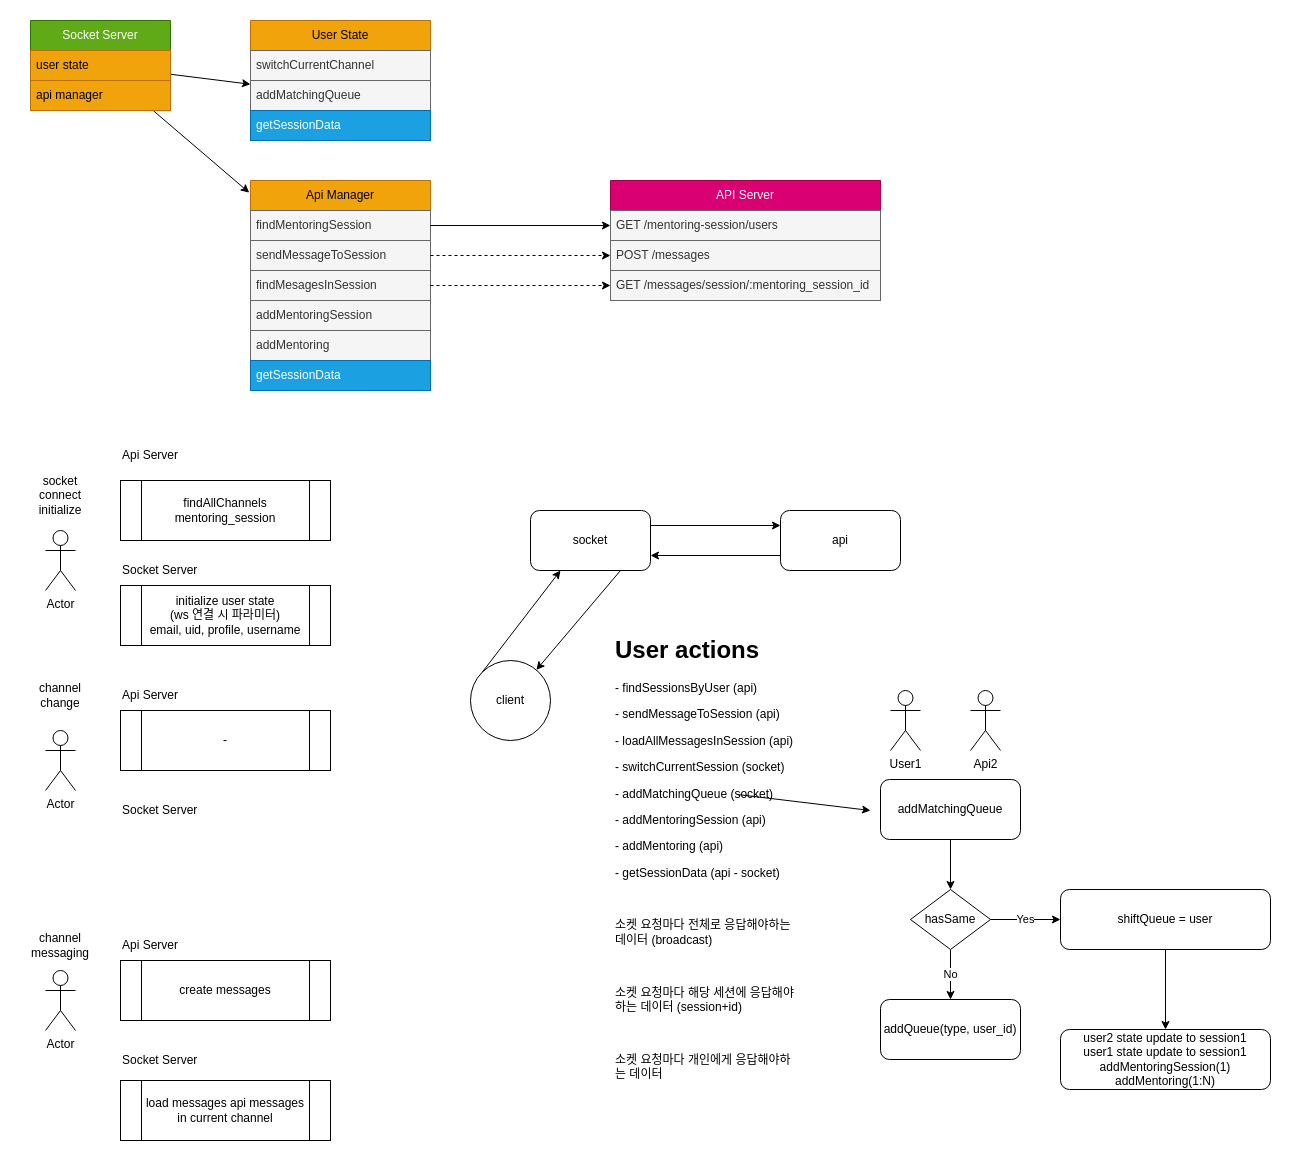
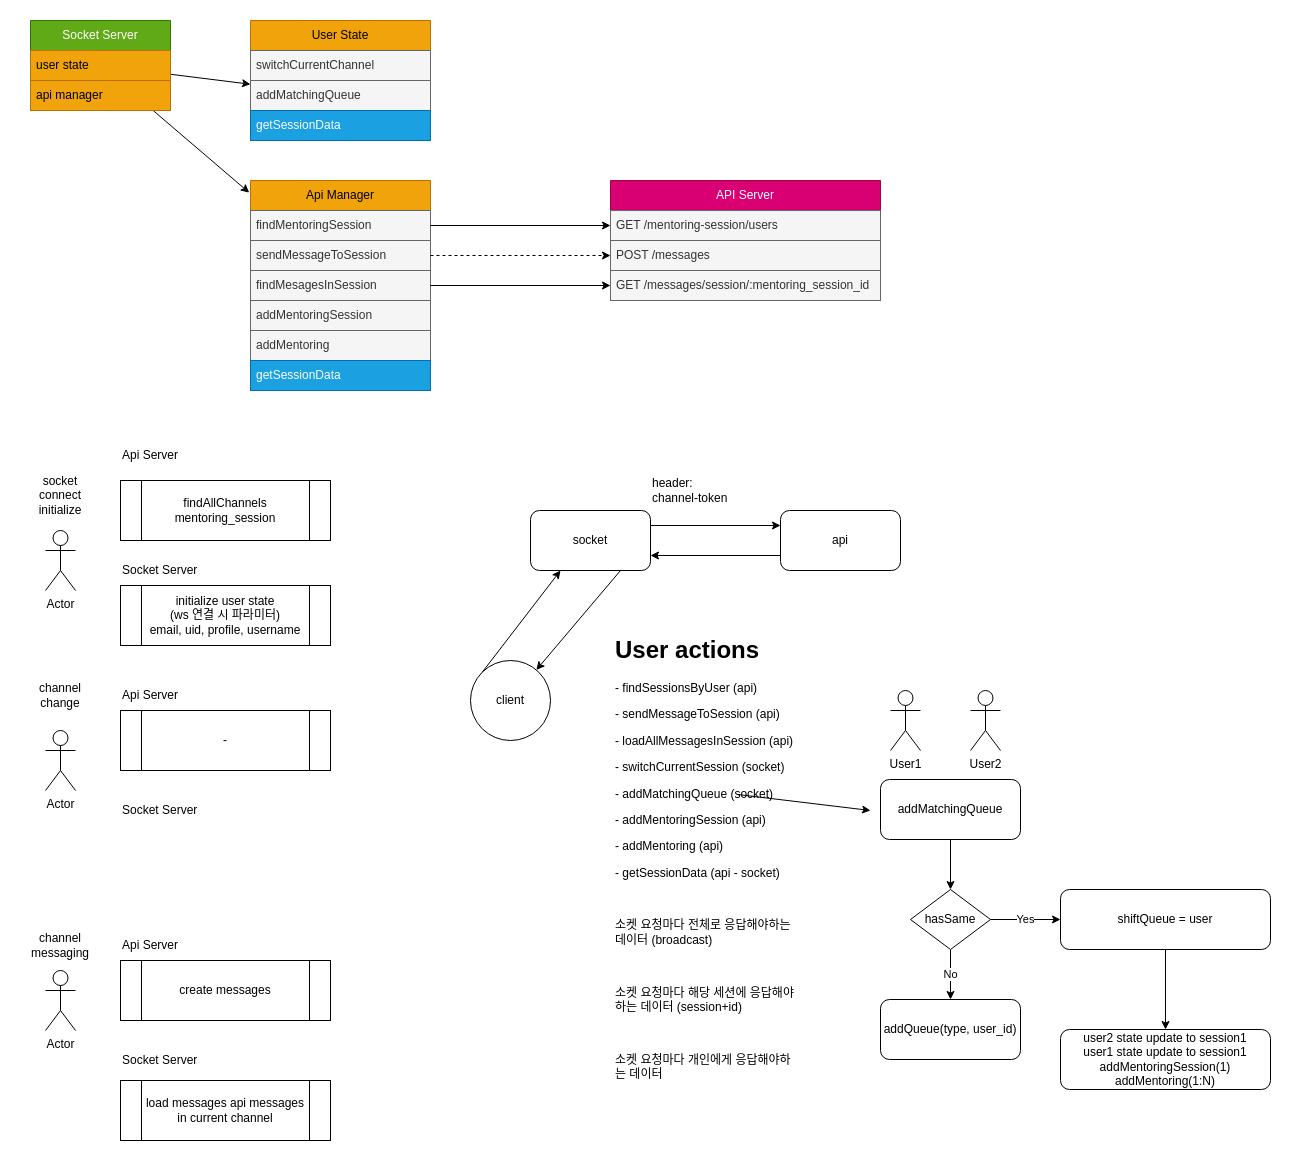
edge "findMesagesInSession" -> "GET /messages/session/:mentoring_session_id": style dashed -> solid
node "header: channel-token": added
node "Api2": label "Api2" -> "User2"
